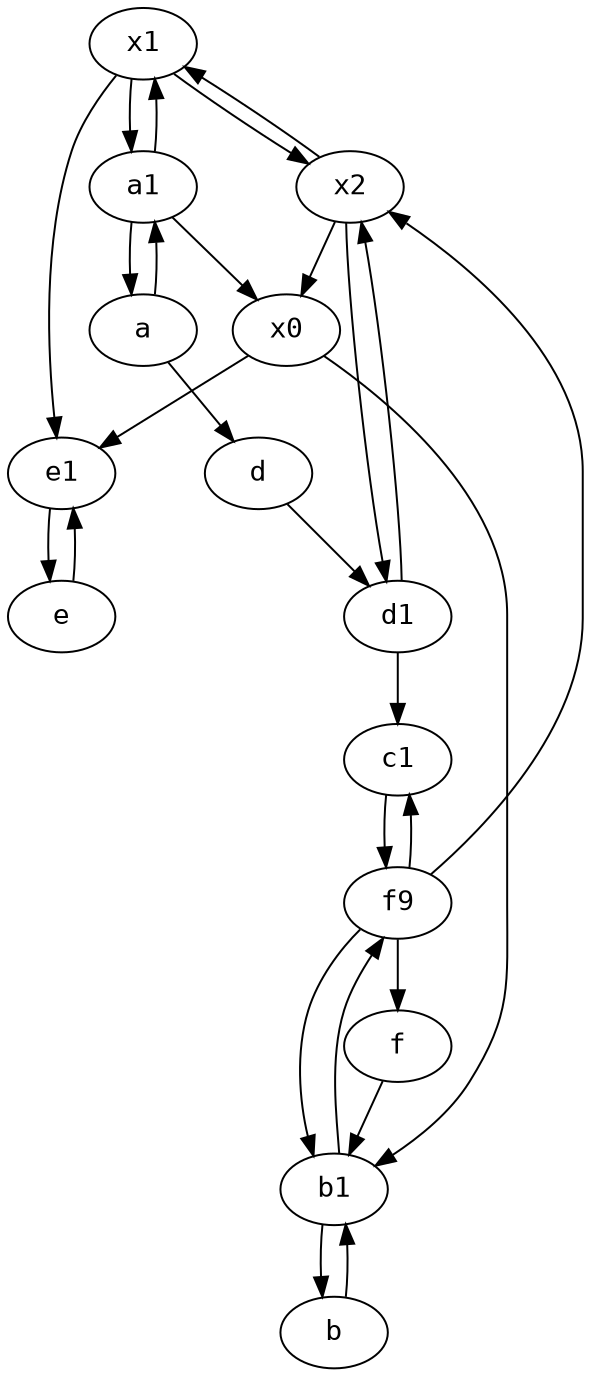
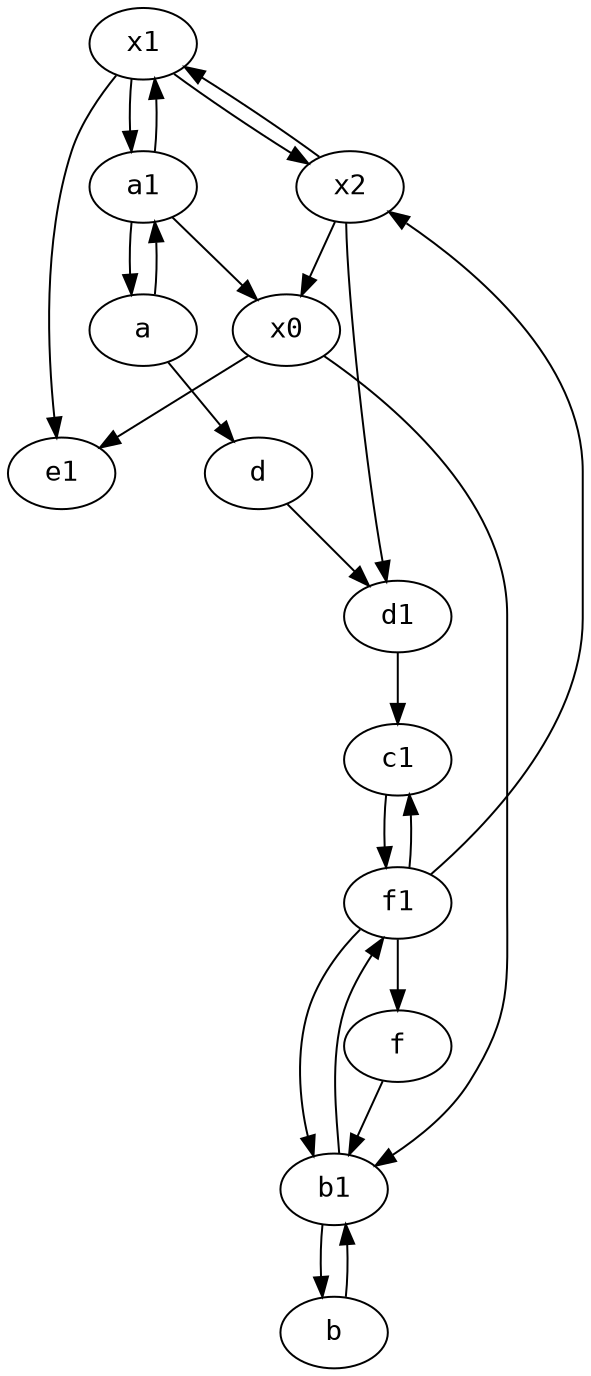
edge "d1" -> "x2": removed
node "e": removed
node "f9": label "f9" -> "f1"
